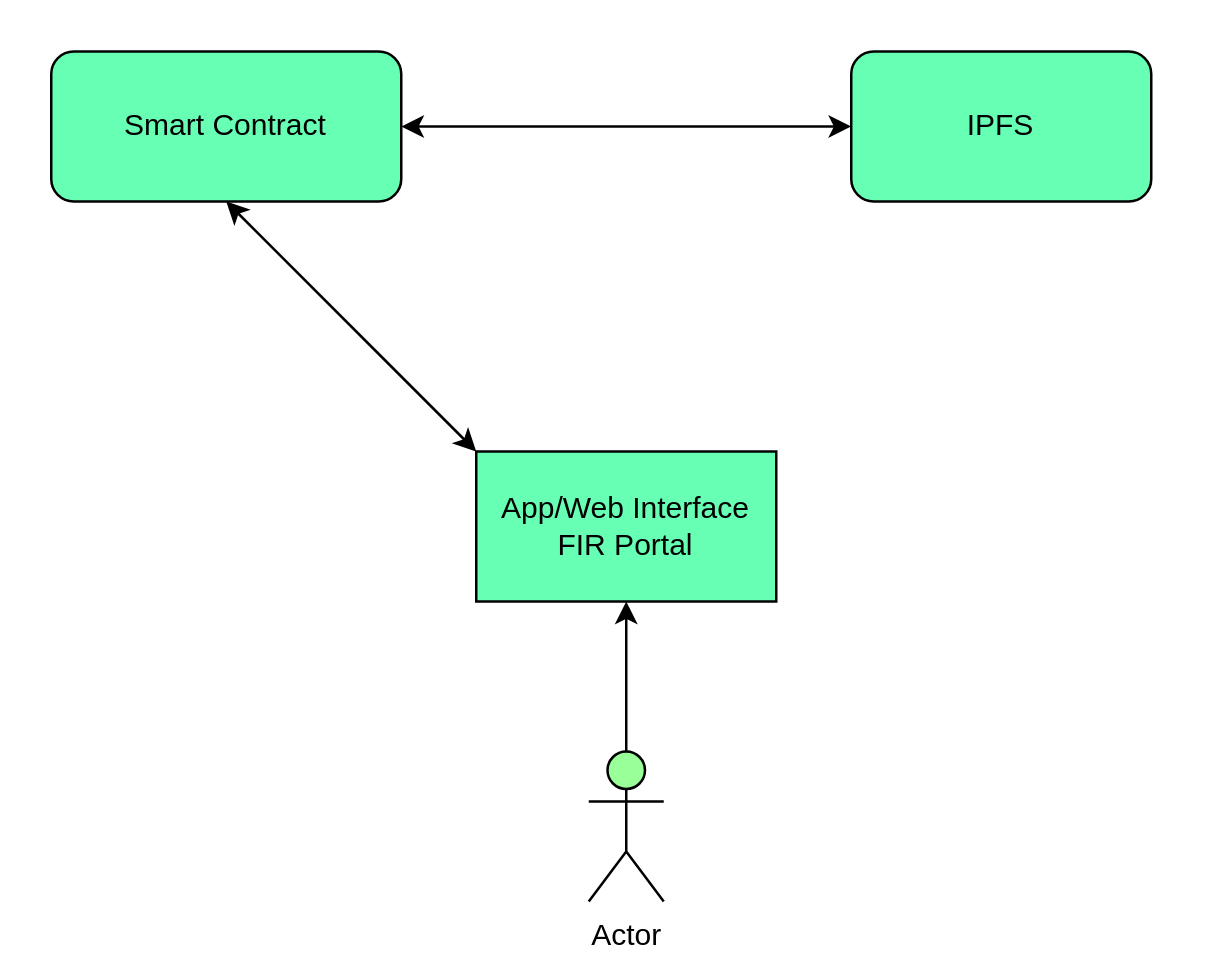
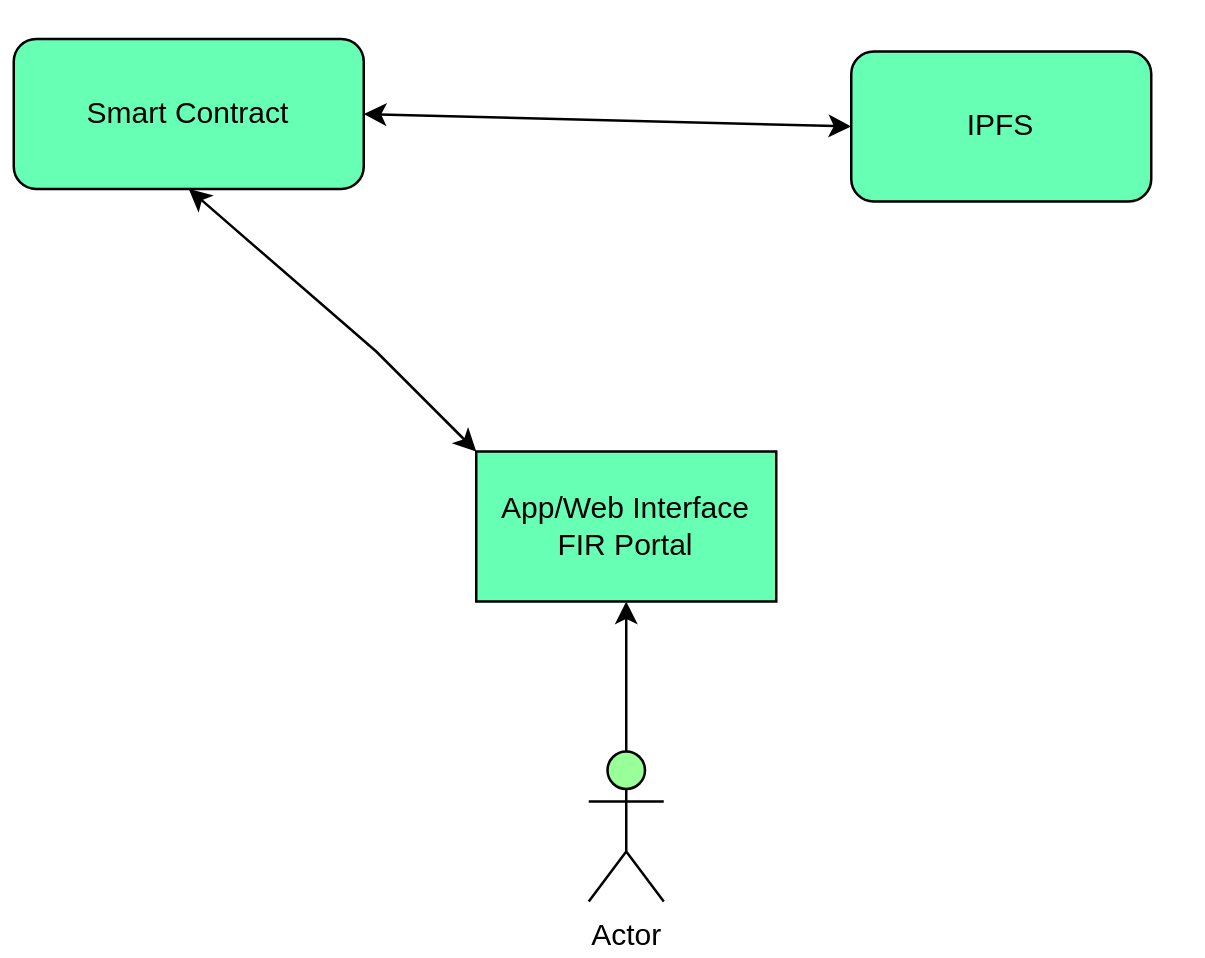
node "Smart Contract": moved (226, 126) -> (189, 114)
